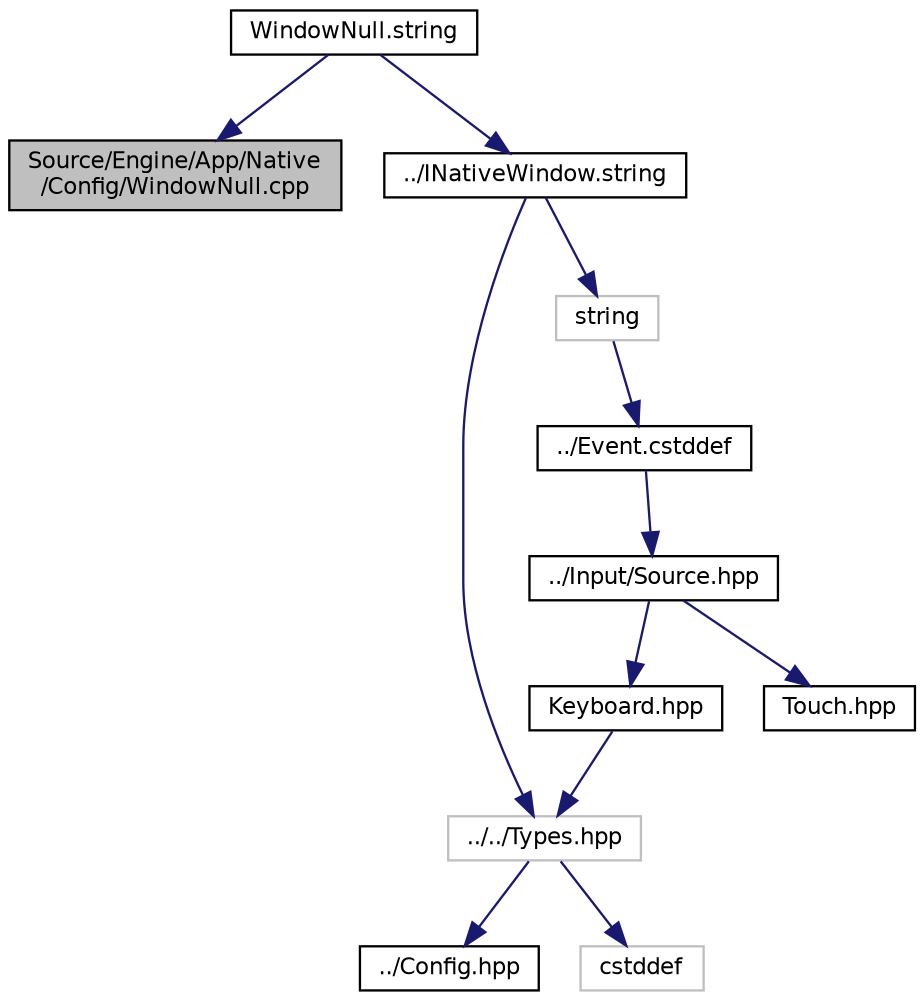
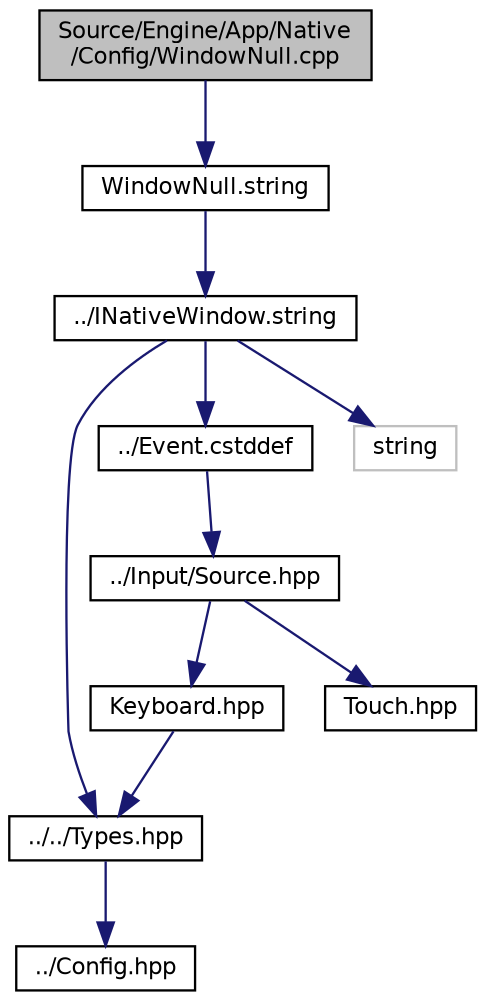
edge "WindowNull.string" -> "Source/Engine/App/Native /Config/WindowNull.cpp": reversed
edge "string" -> "../Event.cstddef": now "../INativeWindow.string" -> "../Event.cstddef"
node "../../Types.hpp": color grey75 -> black
node "cstddef": removed
